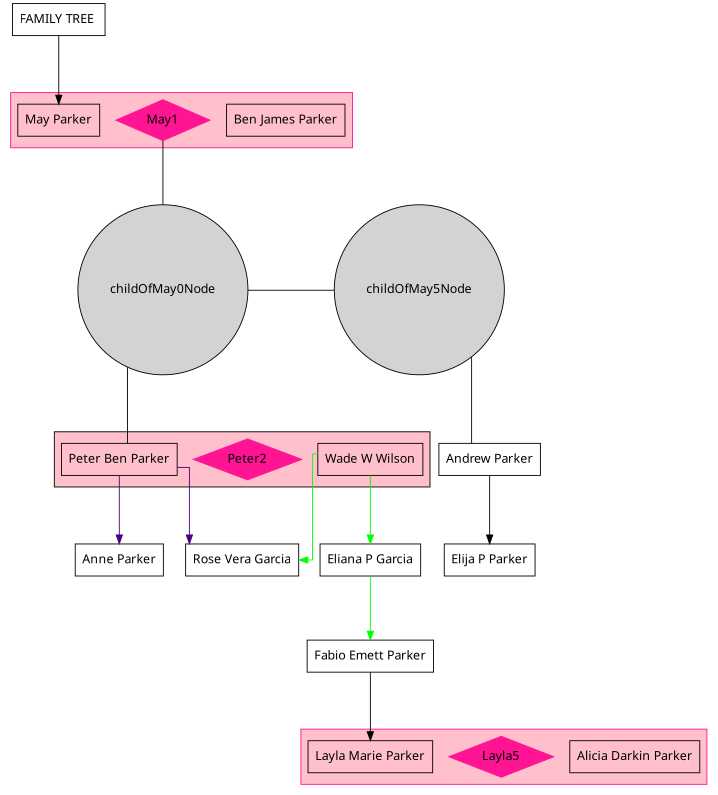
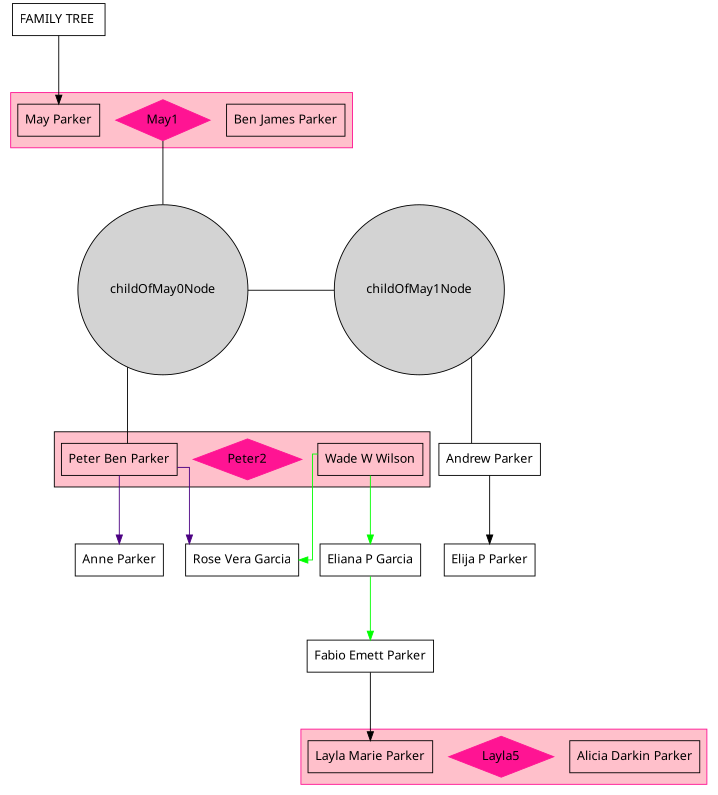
node "childOfMay5Node": label "childOfMay5Node" -> "childOfMay1Node"
